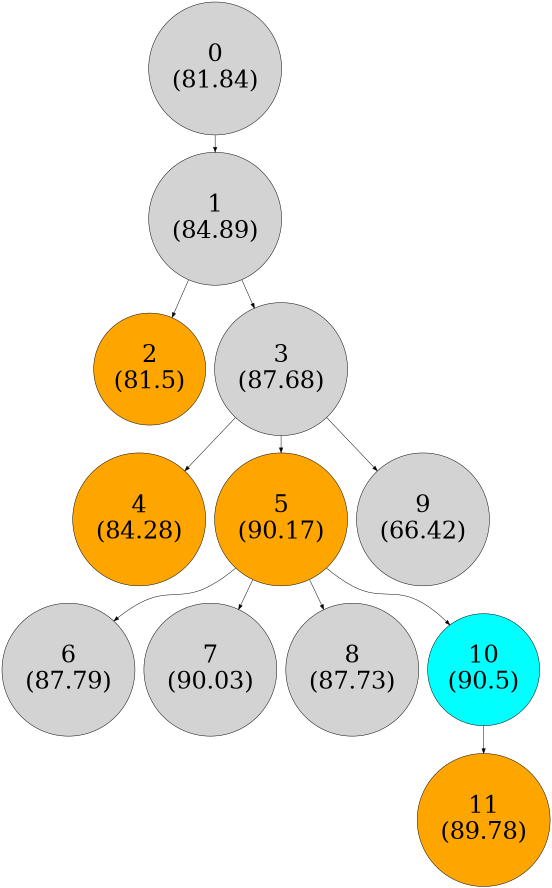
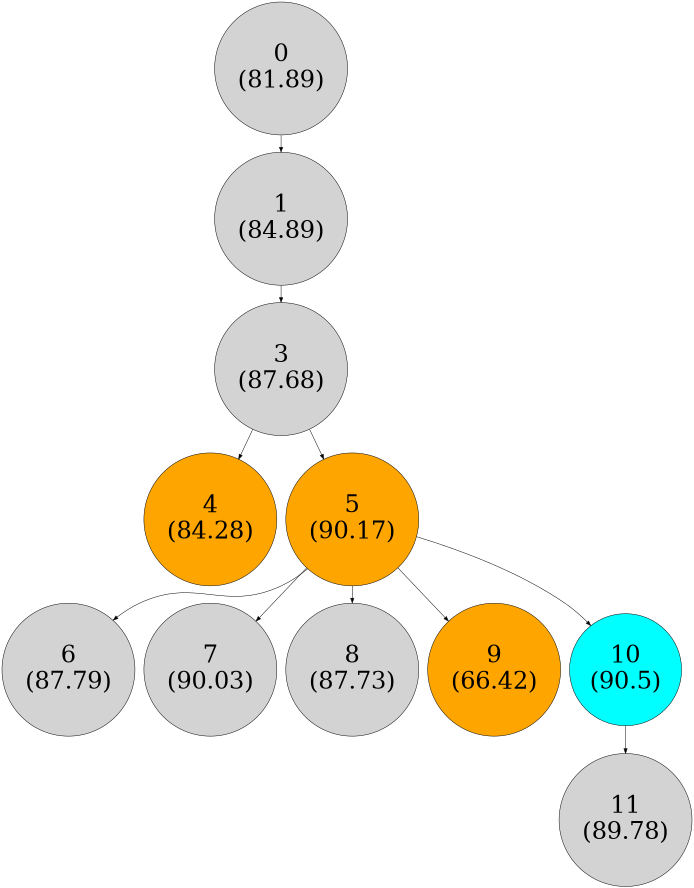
node "0 (81.84)": label "0 (81.84)" -> "0 (81.89)"
node "2 (81.5)": removed
edge "3 (87.68)" -> "9 (66.42)": now "5 (90.17)" -> "9 (66.42)"
node "9 (66.42)": fillcolor lightgrey -> orange
node "11 (89.78)": fillcolor orange -> lightgrey
